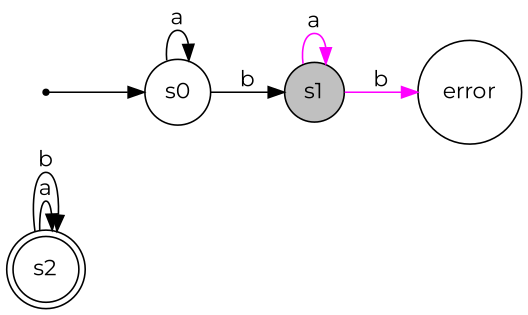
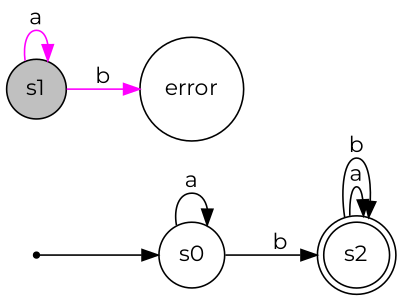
edge "s0" -> "s1": now "s0" -> "s2"
